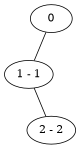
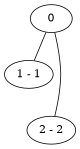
edge "1 - 1" -- "2 - 2": now "0" -- "2 - 2"
